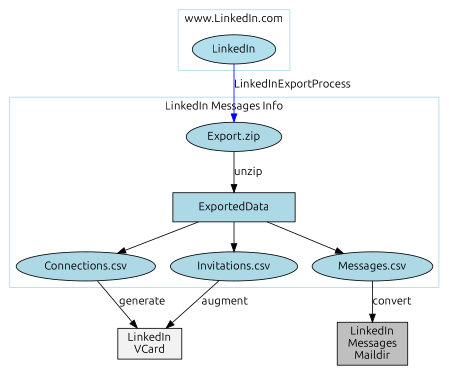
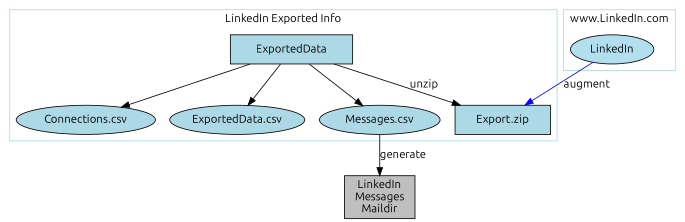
edge "LinkedIn" -> "Export.zip": label "LinkedInExportProcess" -> "augment"
cluster "LinkedIn Messages Info": label "LinkedIn Messages Info" -> "LinkedIn Exported Info"
node "Export.zip": shape ellipse -> box
edge "Export.zip" -> "ExportedData": reversed
node "Invitations.csv": label "Invitations.csv" -> "ExportedData.csv"
edge "Messages.csv" -> "LinkedIn Messages Maildir": label "convert" -> "generate"
node "LinkedIn VCard": removed
